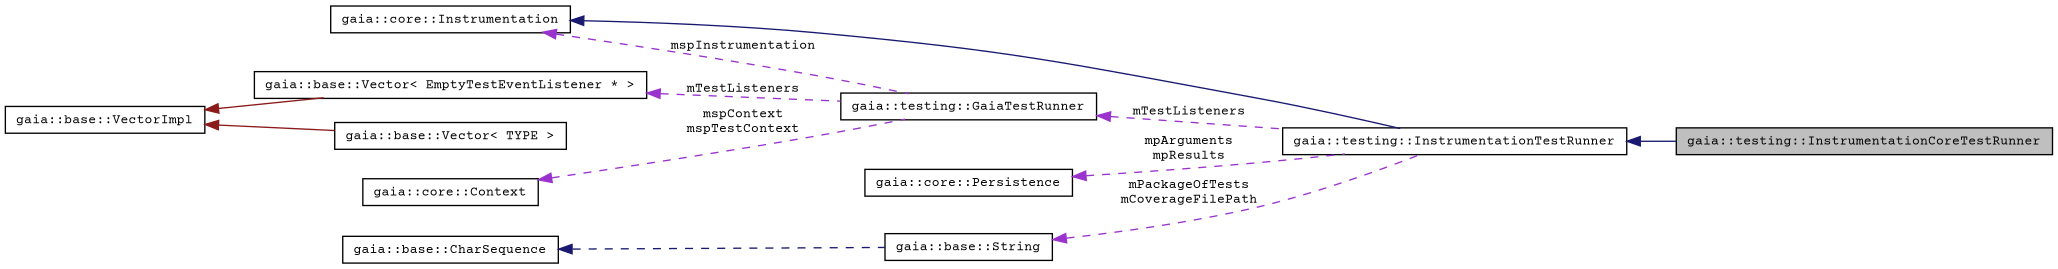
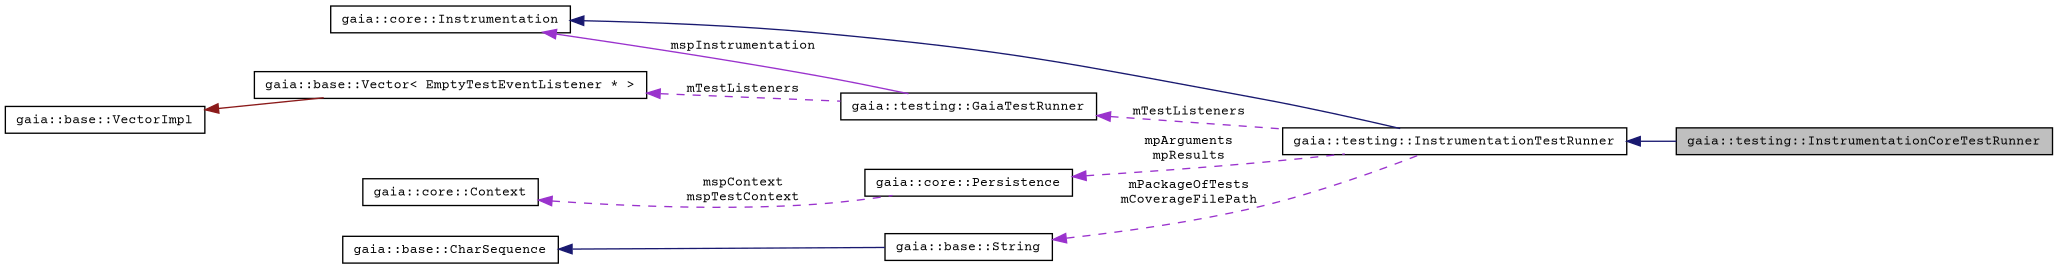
edge "gaia::testing::GaiaTestRunner" -> "gaia::core::Instrumentation": style dashed -> solid
node "gaia::base::Vector< TYPE >": removed
edge "gaia::testing::GaiaTestRunner" -> "gaia::core::Context": now "gaia::core::Persistence" -> "gaia::core::Context"
edge "gaia::base::String" -> "gaia::base::CharSequence": style dashed -> solid
